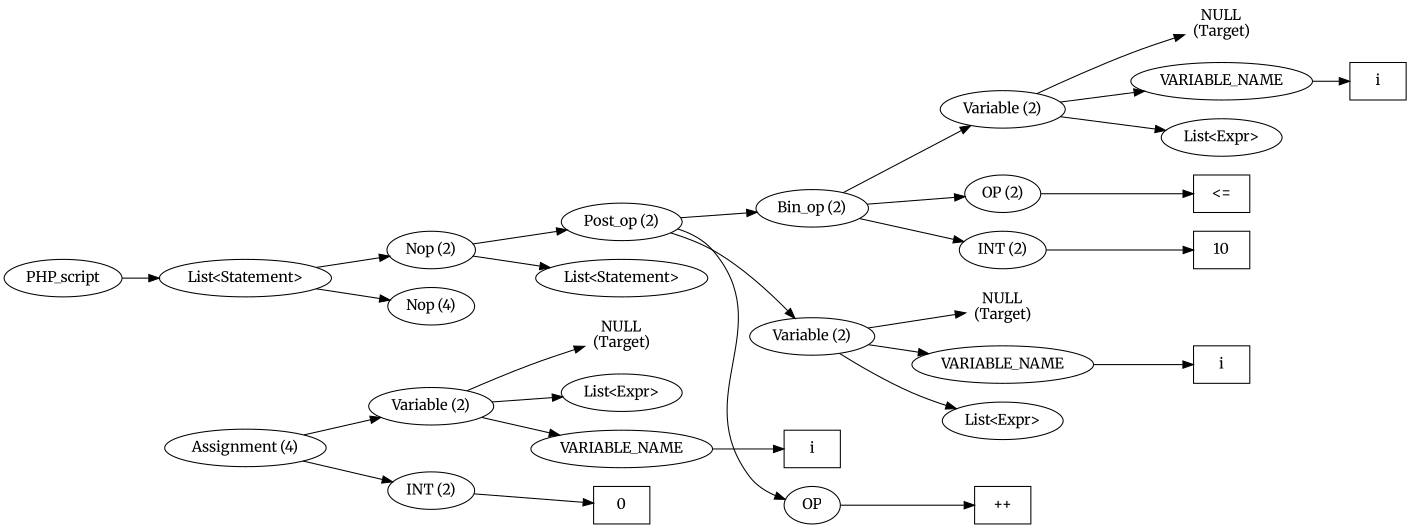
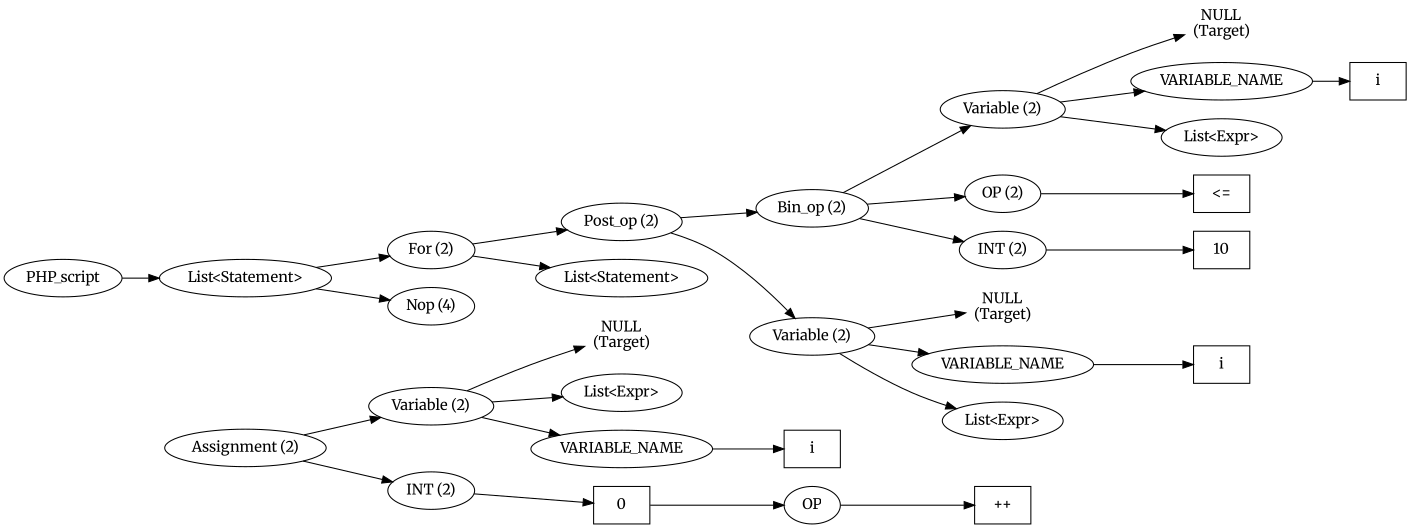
node "Nop (2)": label "Nop (2)" -> "For (2)"
edge "Post_op (2)" -> "OP": now "0" -> "OP"
node "Assignment (4)": label "Assignment (4)" -> "Assignment (2)"
